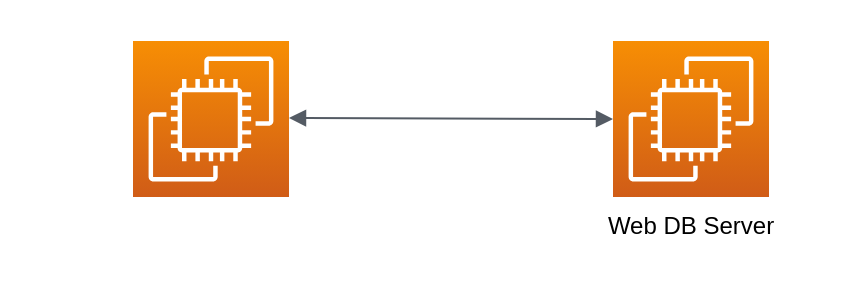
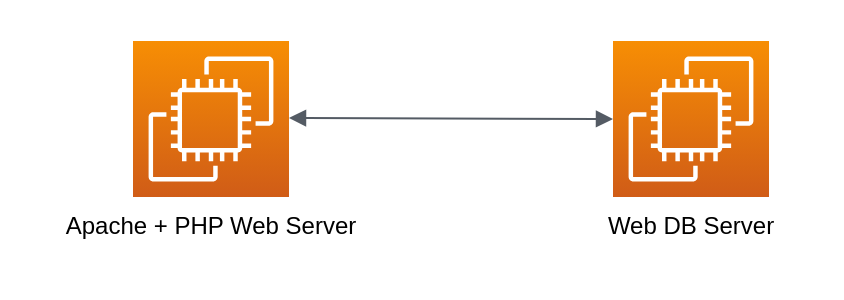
node "Apache + PHP Web Server": added
